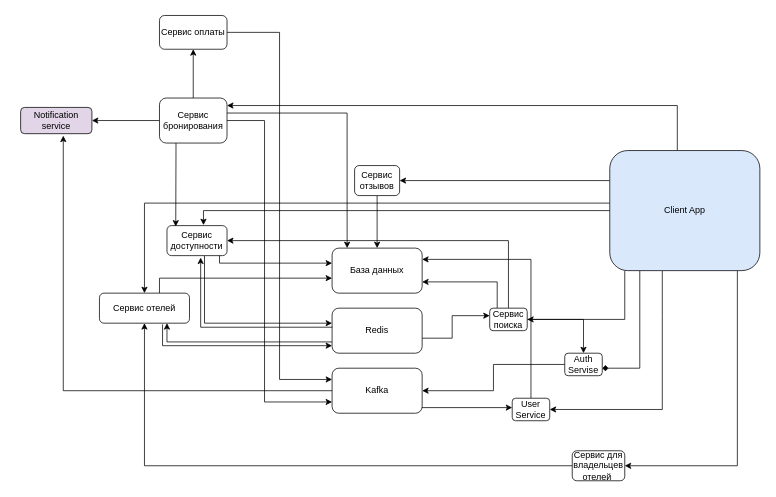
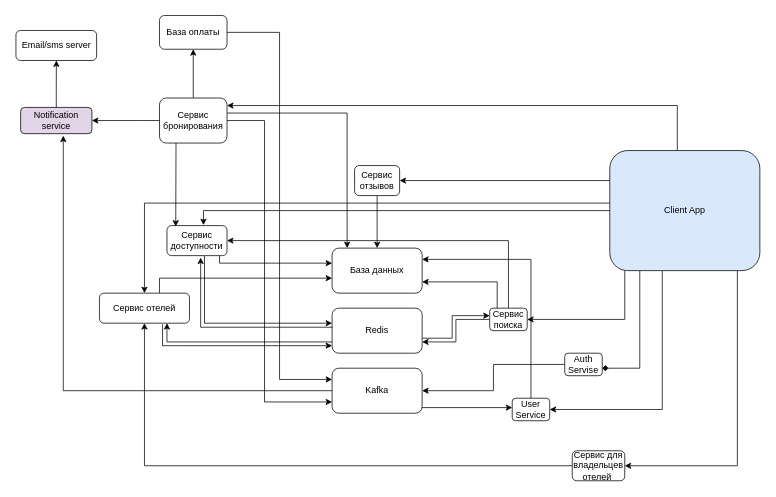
node "Сервис оплаты": label "Сервис оплаты" -> "База оплаты"
node "Email/sms server": added
edge "Notification service" -> "Email/sms server": added
edge "Сервис поиска" -> "Auth Servise": now "Сервис поиска" -> "Redis"
